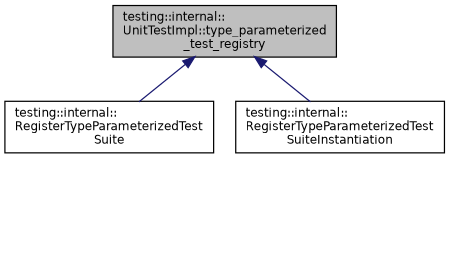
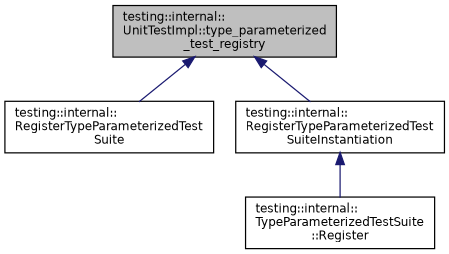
node "testing::internal:: TypeParameterizedTestSuite ::Register": added
